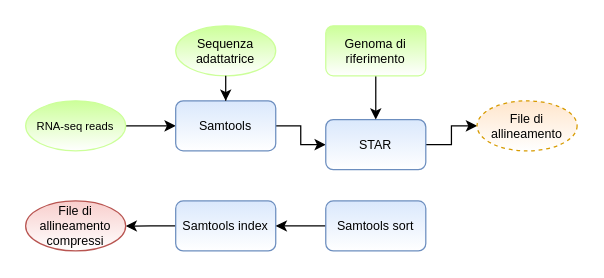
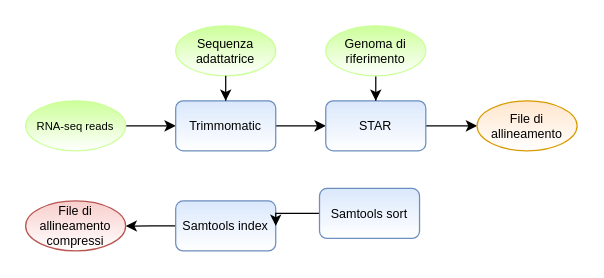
node "Genoma di riferimento": shape rounded rectangle -> ellipse
node "Samtools": label "Samtools" -> "Trimmomatic"
node "File di allineamento": style dashed -> solid
node "STAR": moved (376, 144) -> (376, 126)
node "Samtools sort": moved (376, 226) -> (369, 213)
